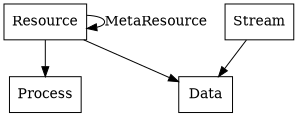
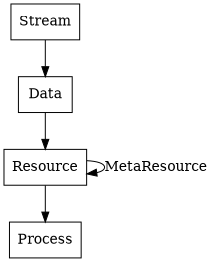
edge "Resource" -> "Data": reversed
